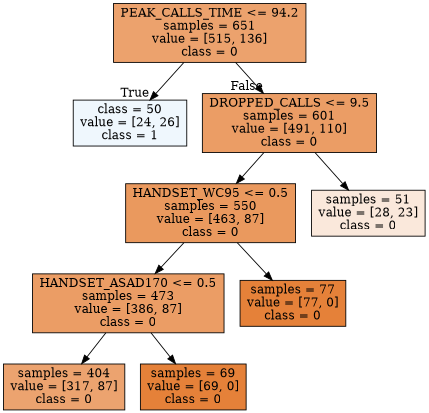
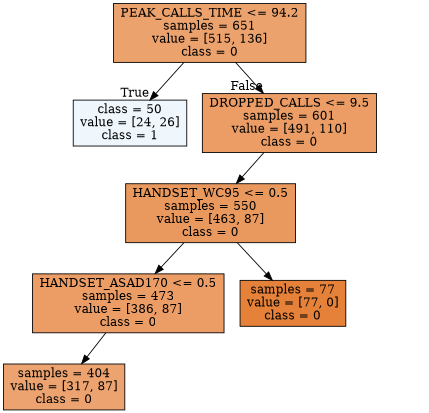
node "samples = 51 value = [28, 23] class = 0": removed
node "samples = 69 value = [69, 0] class = 0": removed
